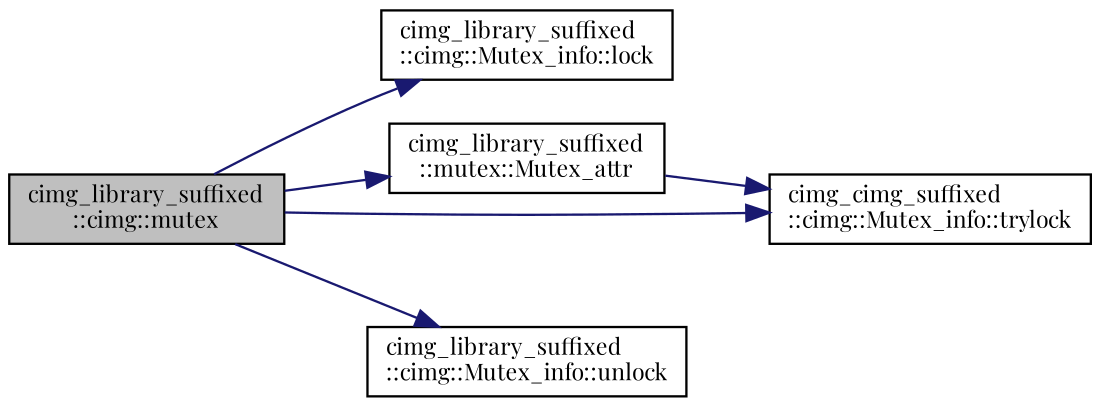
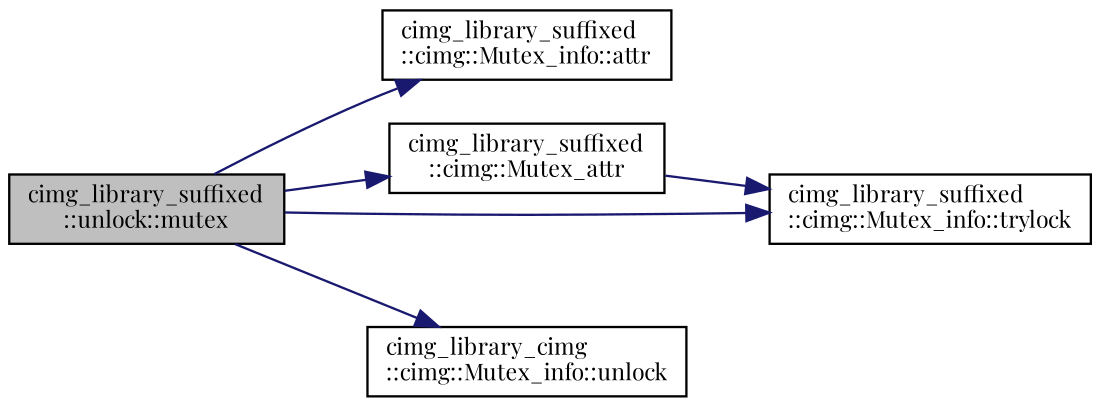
node "cimg_library_suffixed ::cimg::Mutex_info::lock": label "cimg_library_suffixed ::cimg::Mutex_info::lock" -> "cimg_library_suffixed ::cimg::Mutex_info::attr"
node "cimg_library_suffixed ::mutex::Mutex_attr": label "cimg_library_suffixed ::mutex::Mutex_attr" -> "cimg_library_suffixed ::cimg::Mutex_attr"
node "cimg_library_suffixed ::cimg::mutex": label "cimg_library_suffixed ::cimg::mutex" -> "cimg_library_suffixed ::unlock::mutex"
node "cimg_cimg_suffixed ::cimg::Mutex_info::trylock": label "cimg_cimg_suffixed ::cimg::Mutex_info::trylock" -> "cimg_library_suffixed ::cimg::Mutex_info::trylock"
node "cimg_library_suffixed ::cimg::Mutex_info::unlock": label "cimg_library_suffixed ::cimg::Mutex_info::unlock" -> "cimg_library_cimg ::cimg::Mutex_info::unlock"
